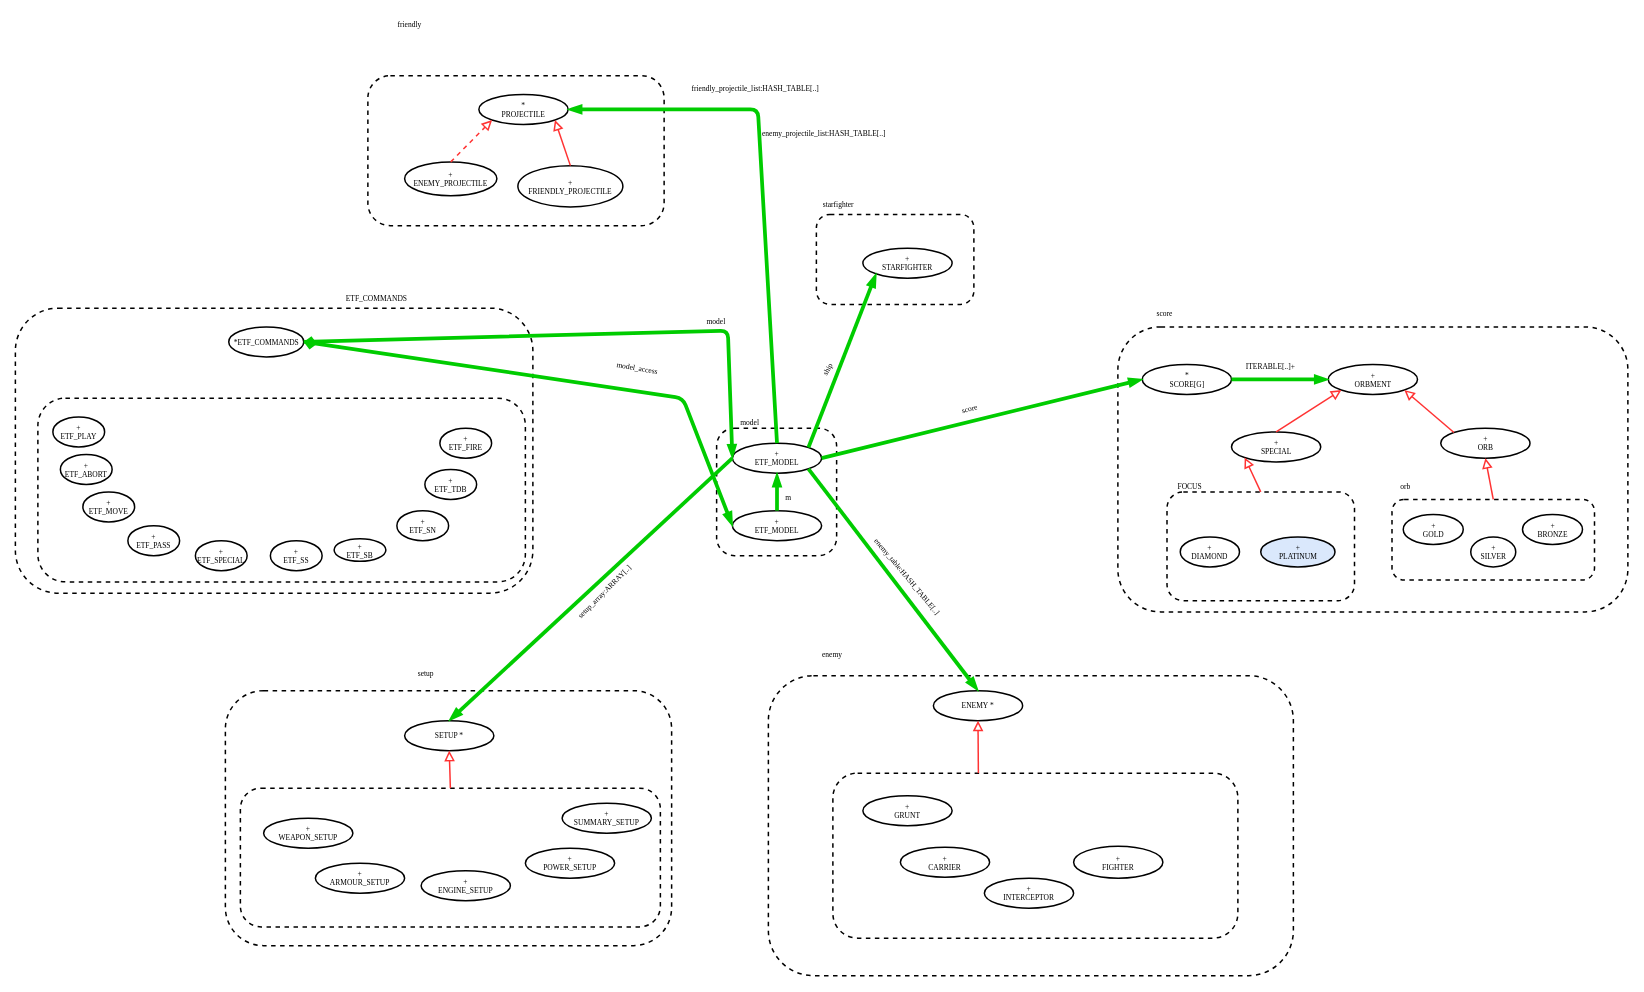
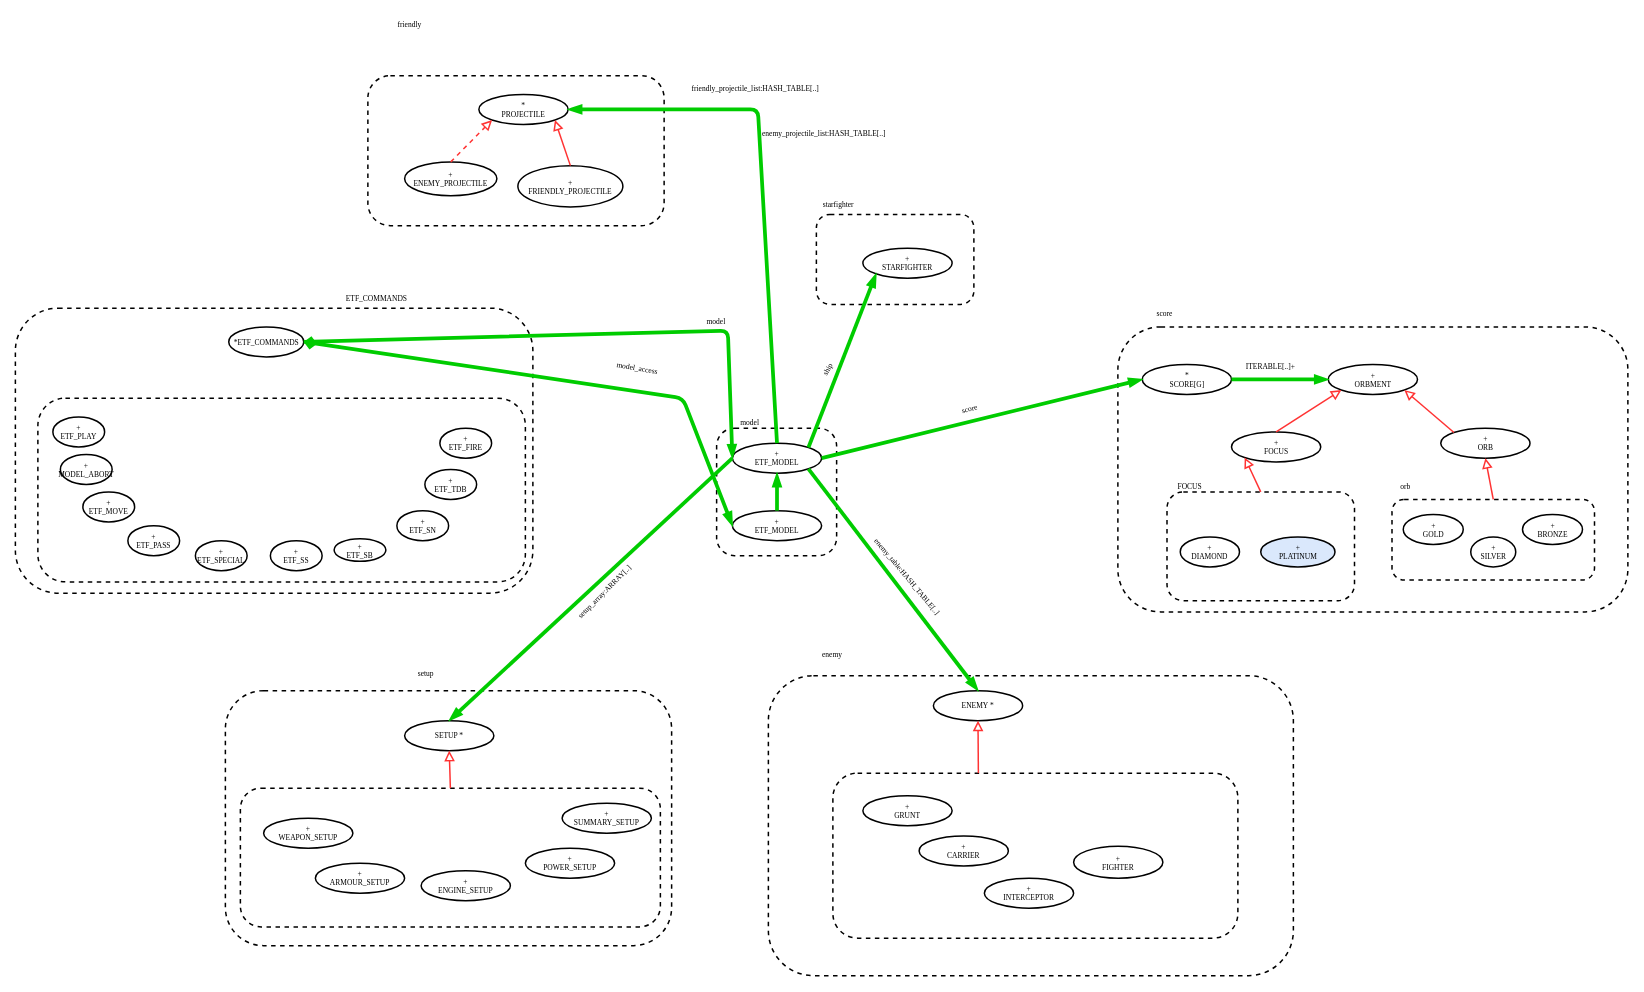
node "+ SPECIAL": label "+ SPECIAL" -> "+ FOCUS"
node "+ ETF_ABORT": label "+ ETF_ABORT" -> "+ MODEL_ABORT"
node "m": removed
node "+ CARRIER": moved (945, 862) -> (964, 851)
